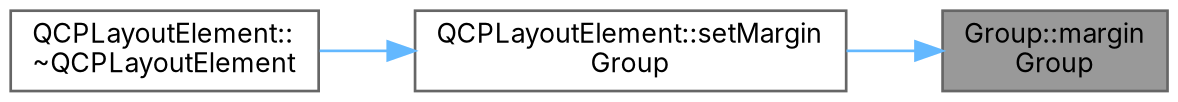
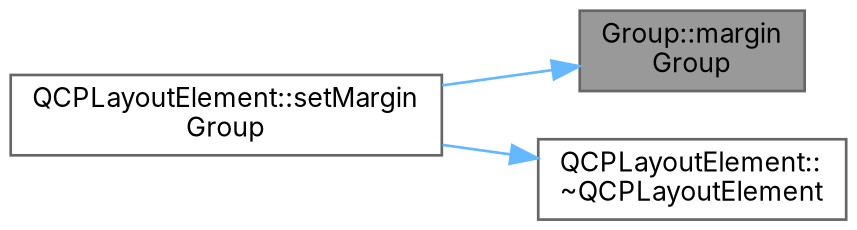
edge "QCPLayoutElement:: ~QCPLayoutElement" -> "QCPLayoutElement::setMargin Group": reversed
